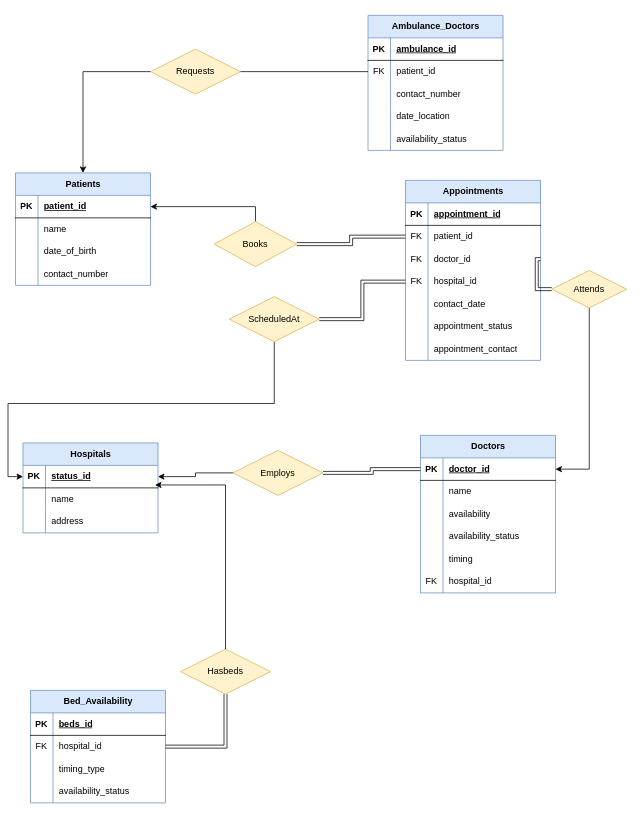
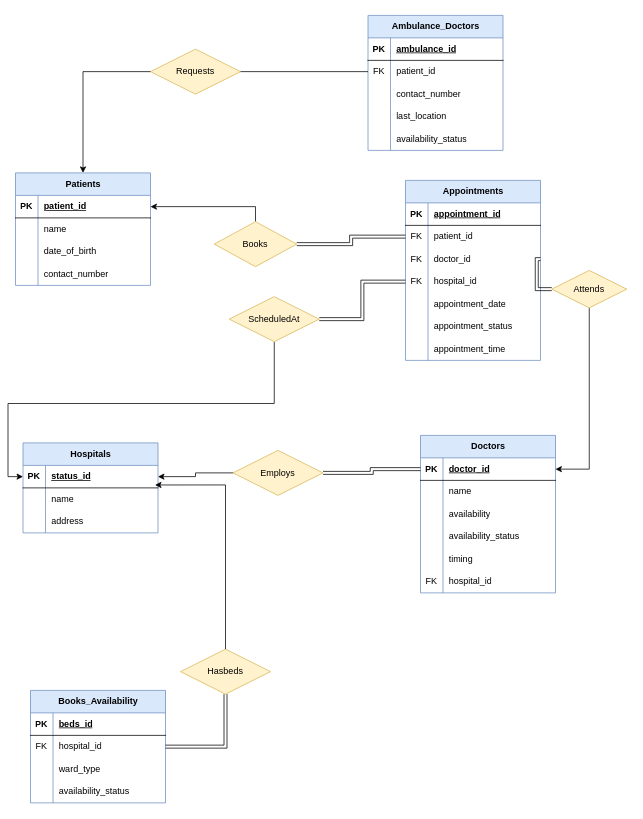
node "date_location": label "date_location" -> "last_location"
node "contact_date": label "contact_date" -> "appointment_date"
node "appointment_contact": label "appointment_contact" -> "appointment_time"
node "Bed_Availability": label "Bed_Availability" -> "Books_Availability"
node "timing_type": label "timing_type" -> "ward_type"
